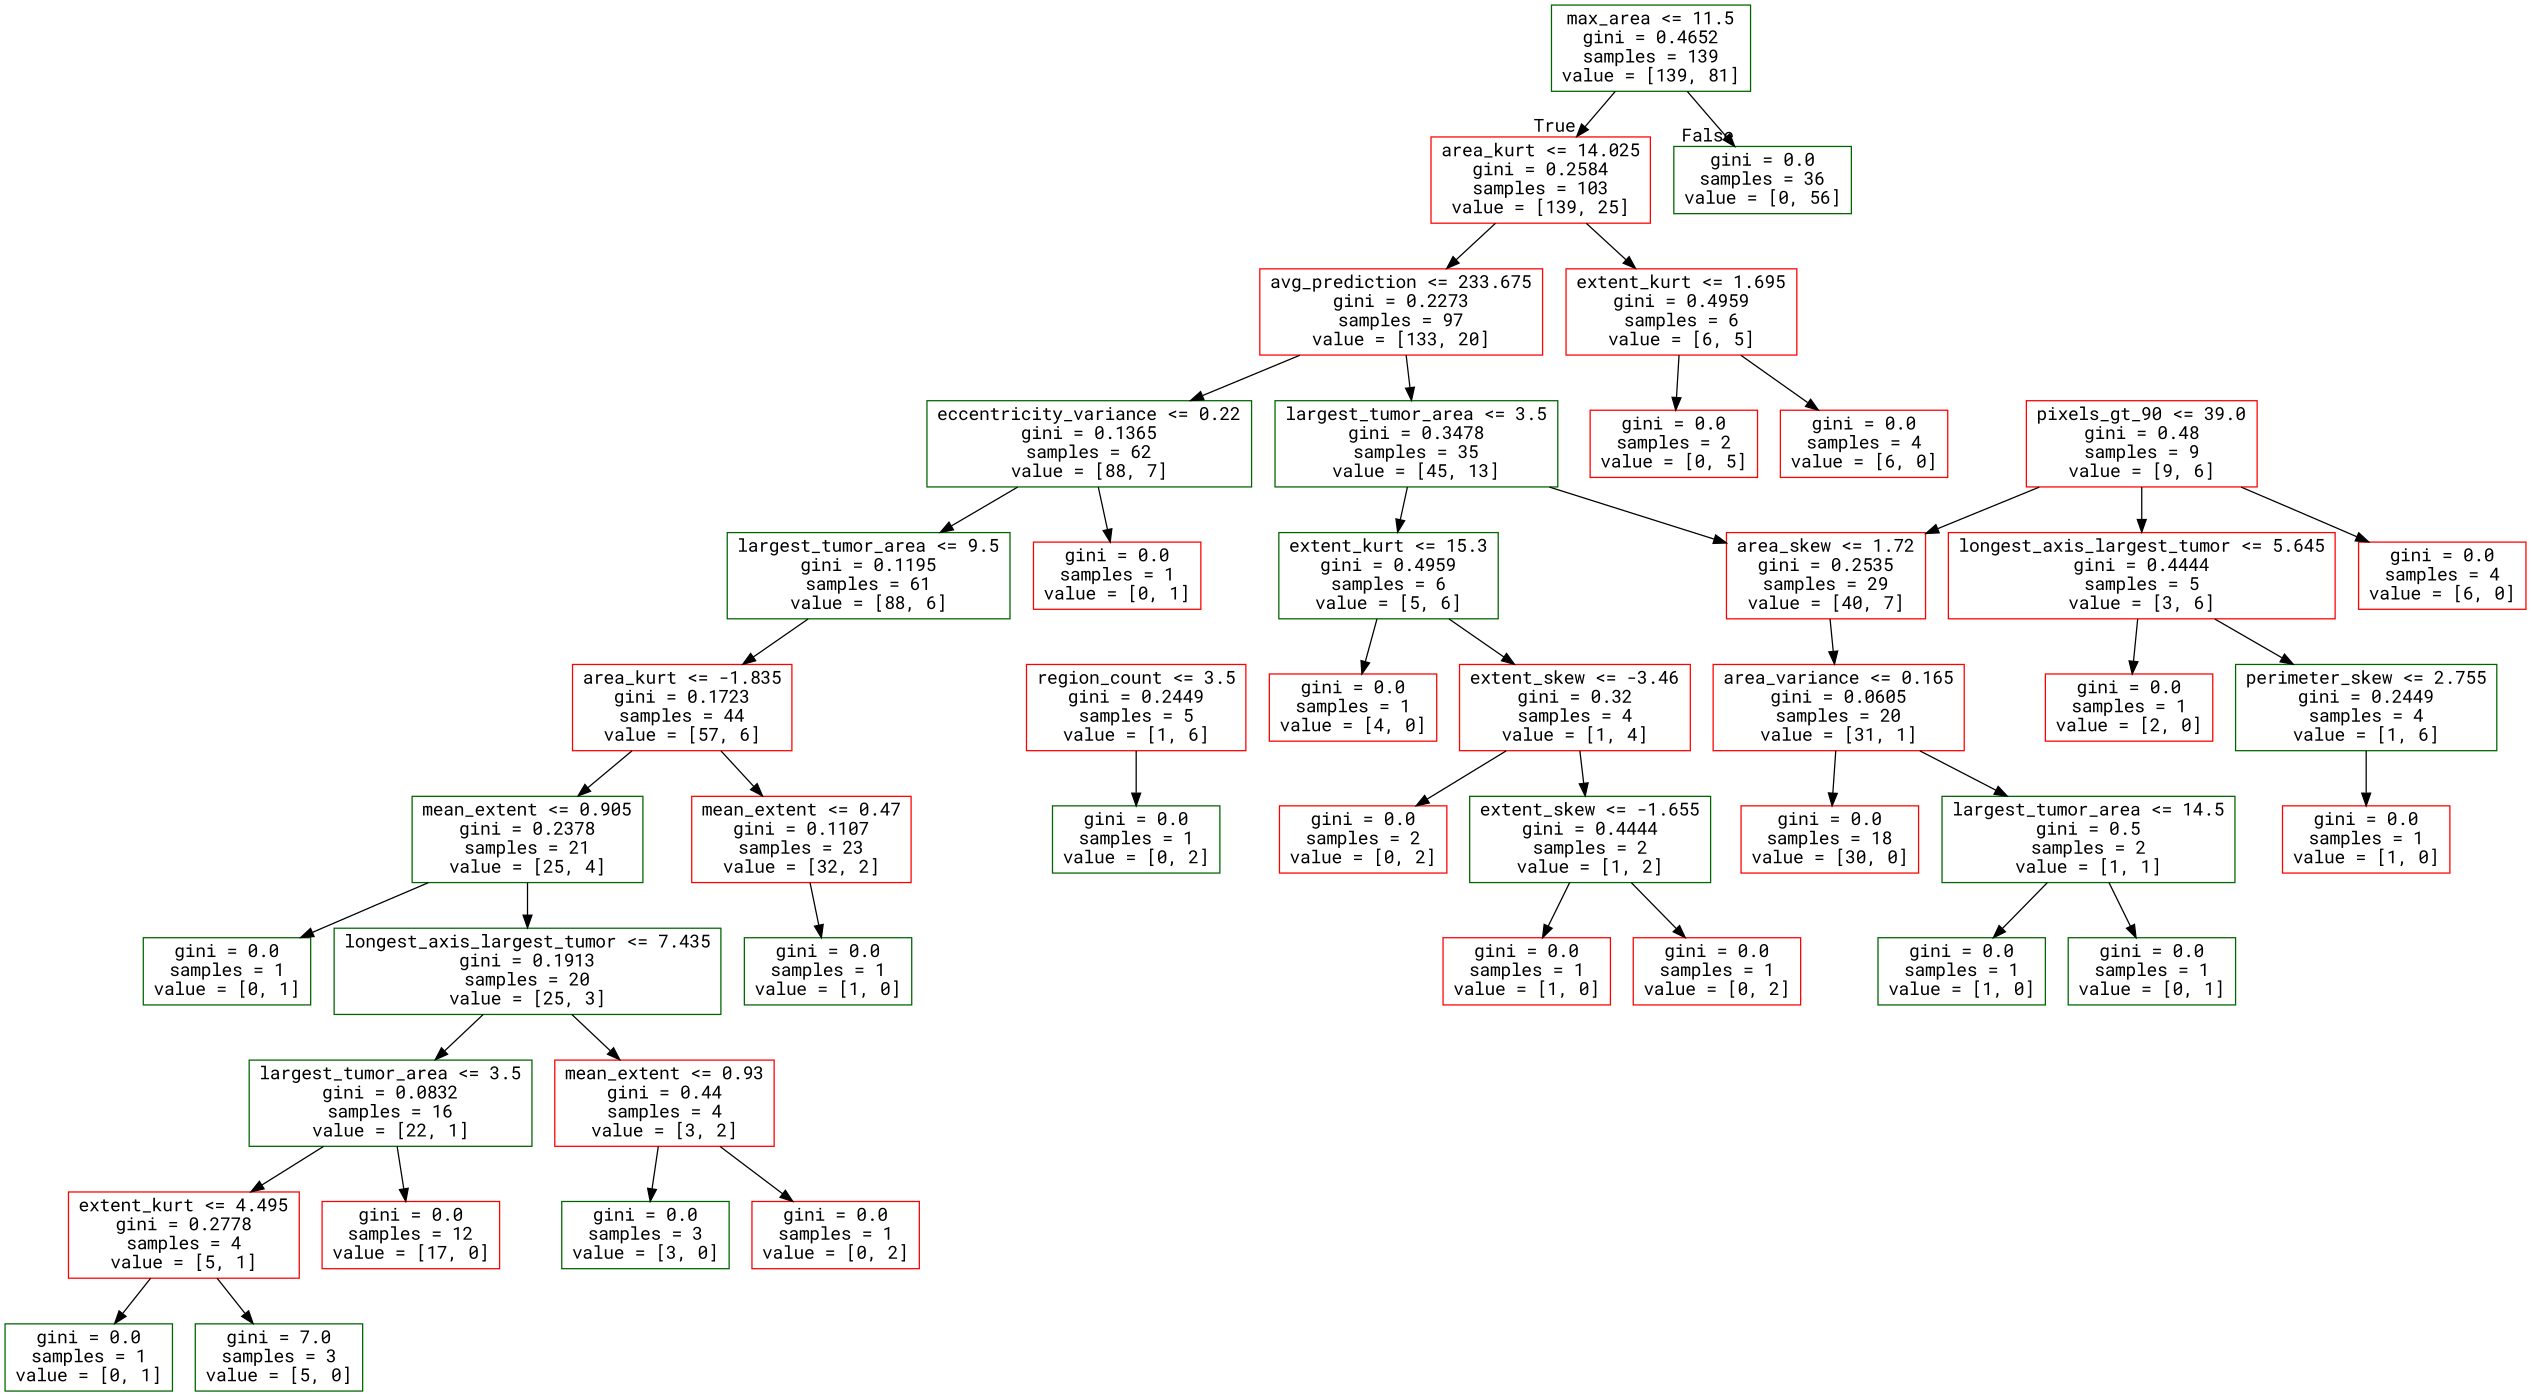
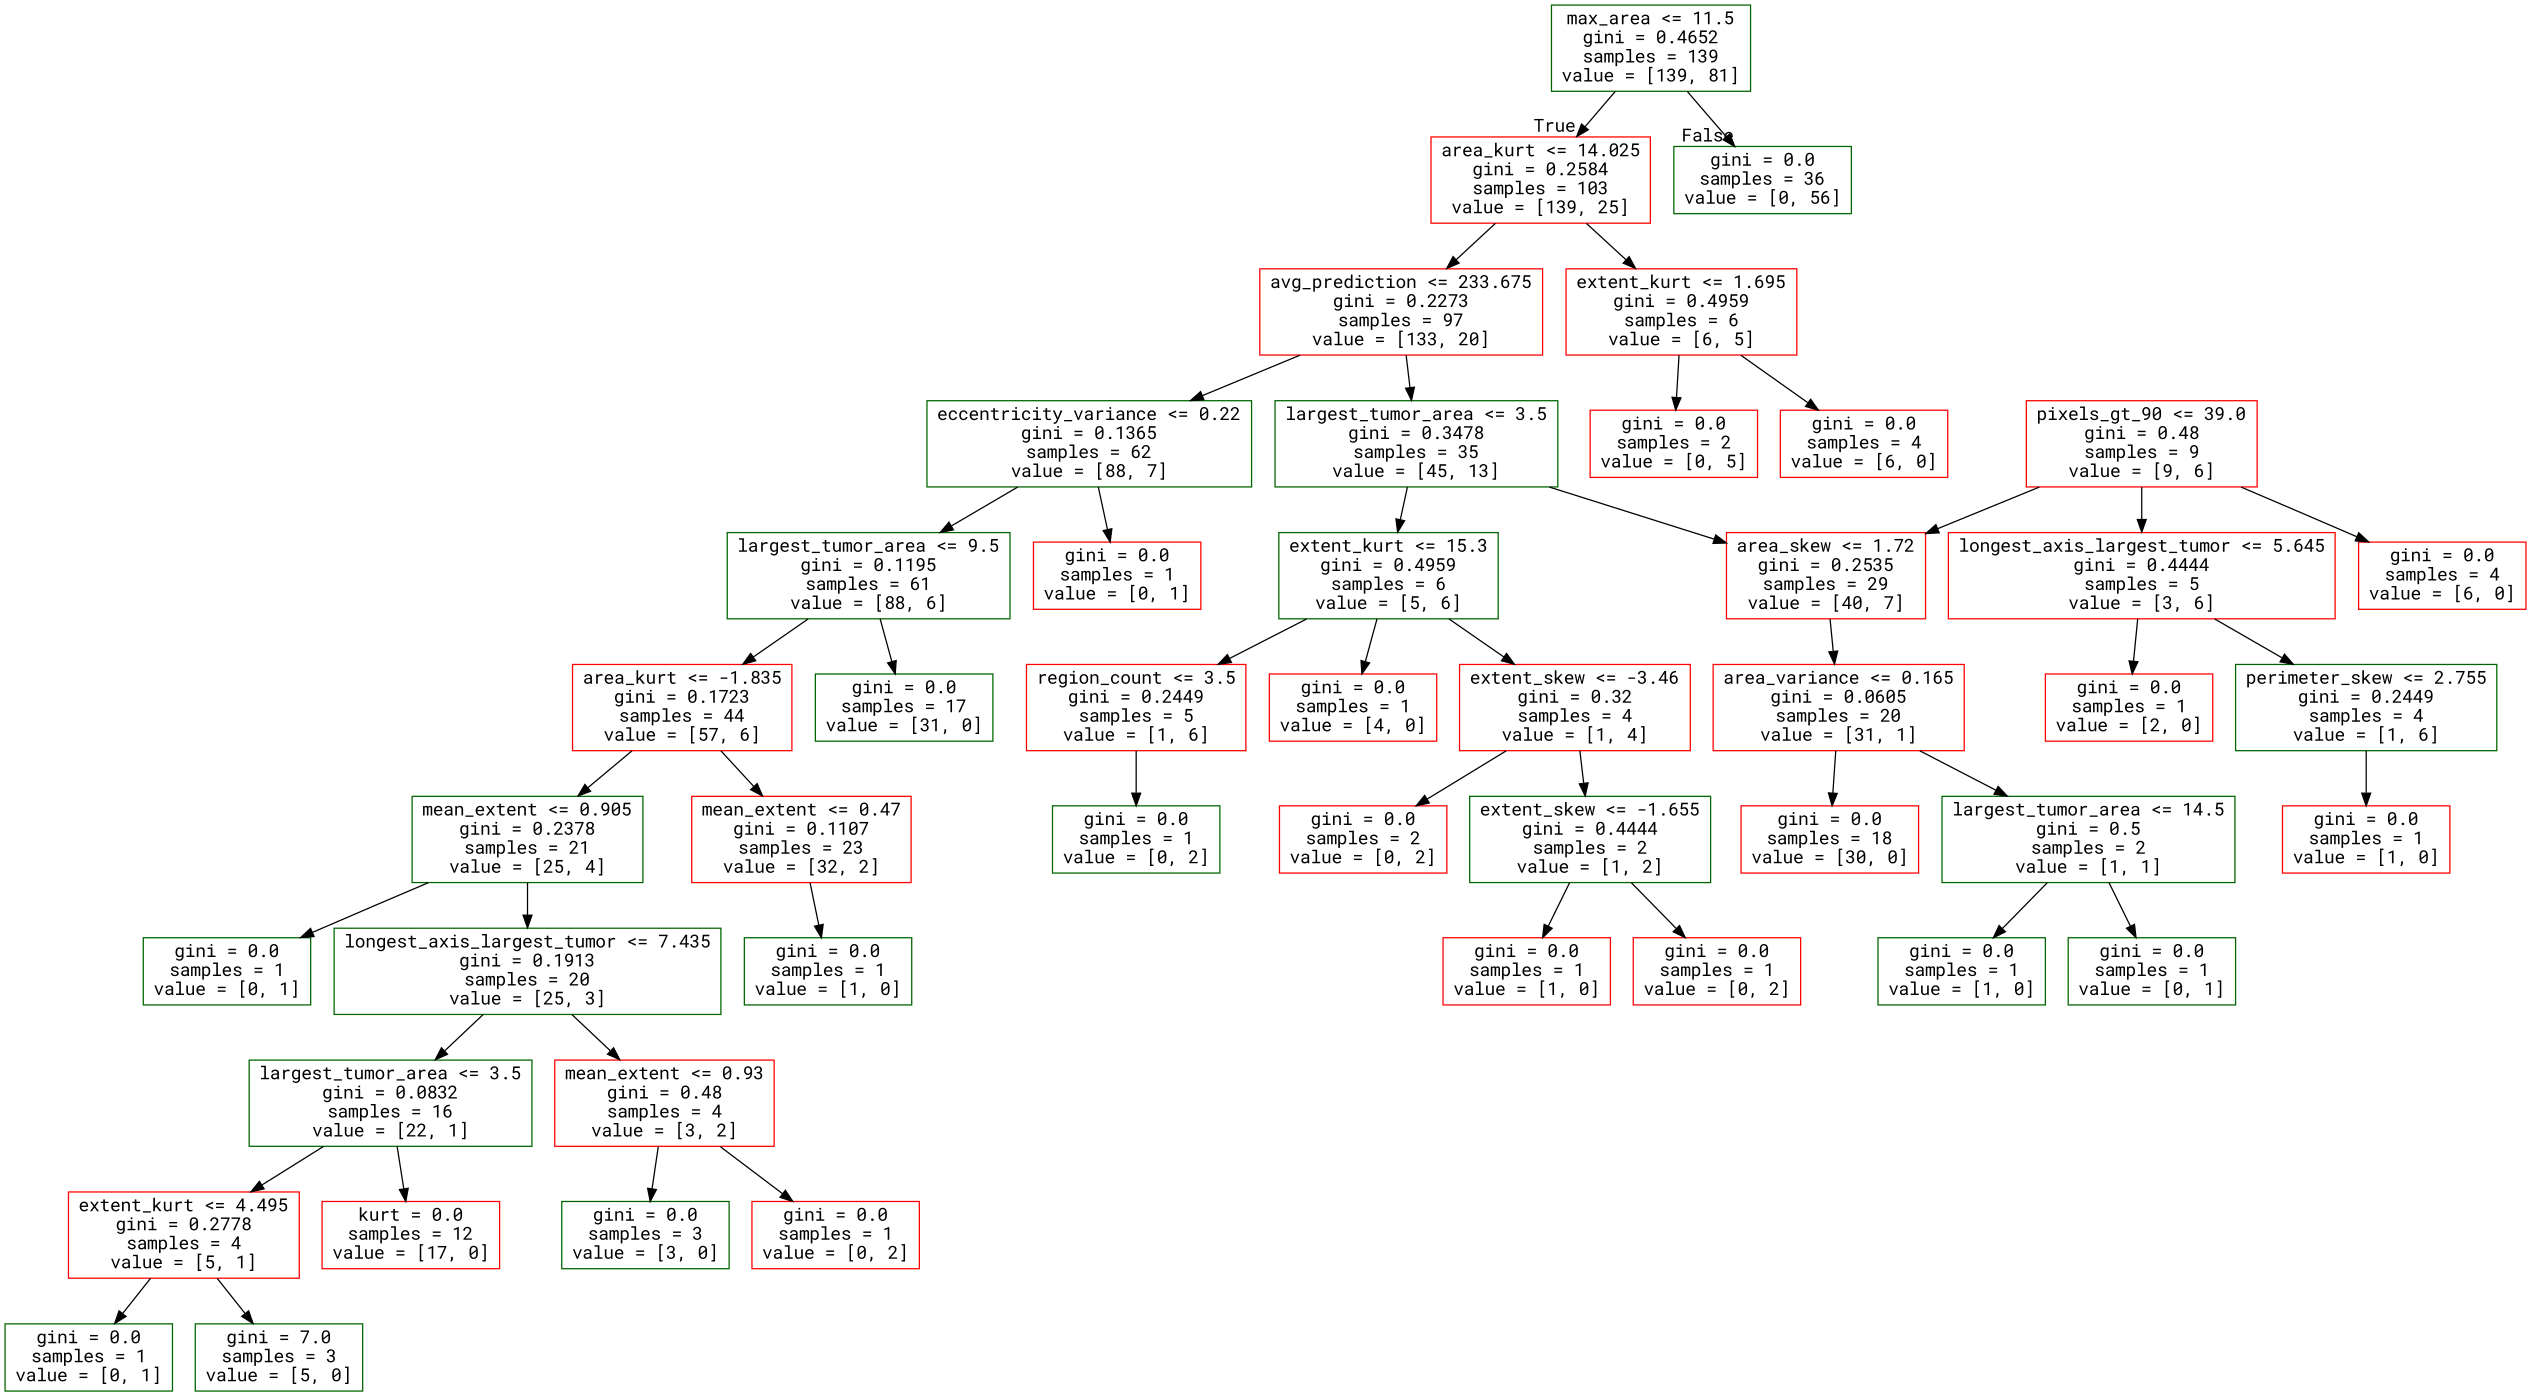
edge "extent_kurt <= 15.3 gini = 0.4959 samples = 6 value = [5, 6]" -> "region_count <= 3.5 gini = 0.2449 samples = 5 value = [1, 6]": added
node "gini = 0.0 samples = 17 value = [31, 0]": added
node "mean_extent <= 0.93 gini = 0.44 samples = 4 value = [3, 2]": label "mean_extent <= 0.93 gini = 0.44 samples = 4 value = [3, 2]" -> "mean_extent <= 0.93 gini = 0.48 samples = 4 value = [3, 2]"
node "gini = 0.0 samples = 12 value = [17, 0]": label "gini = 0.0 samples = 12 value = [17, 0]" -> "kurt = 0.0 samples = 12 value = [17, 0]"
